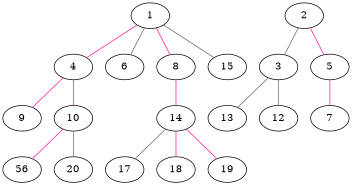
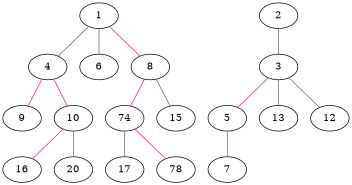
edge "1" -- "4": color deeppink -> gray40
edge "1" -- "15": now "8" -- "15"
edge "2" -- "5": now "3" -- "5"
node "14": label "14" -> "74"
edge "10" -- "20": color gray40 -> deeppink
node "56": label "56" -> "16"
node "18": label "18" -> "78"
node "19": removed
